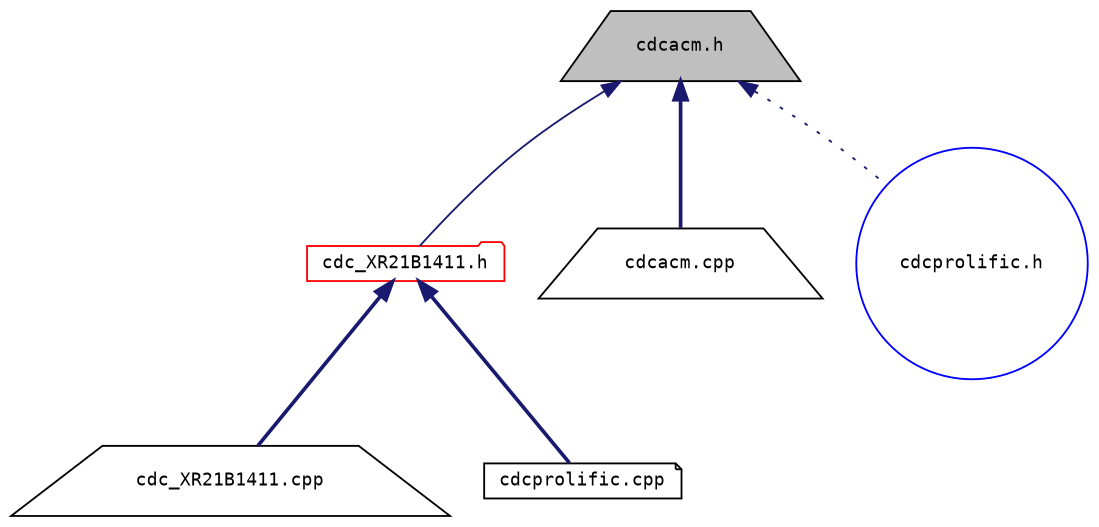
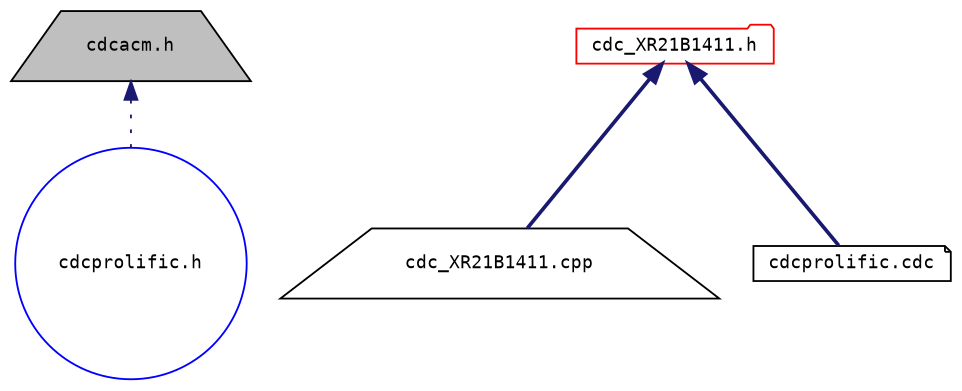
edge "cdc_XR21B1411.h" -> "cdcacm.h": removed
node "cdcacm.cpp": removed
node "cdcprolific.cpp": label "cdcprolific.cpp" -> "cdcprolific.cdc"
